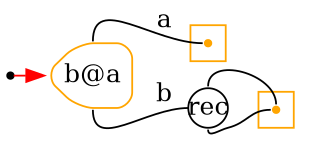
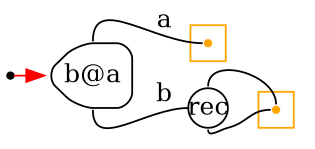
node "b@a": color orange -> #000000
